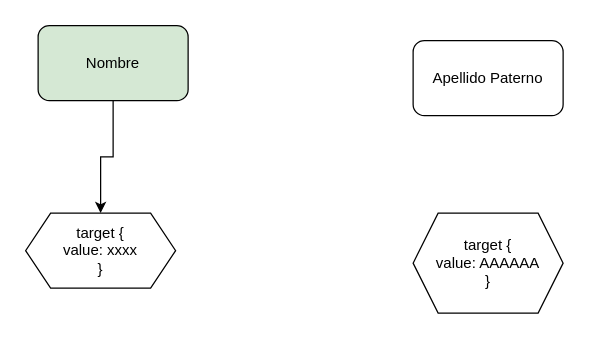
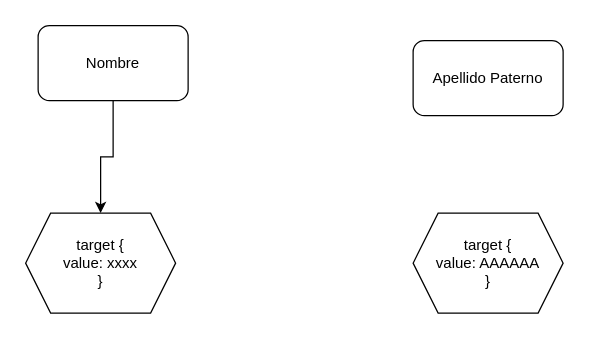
node "Nombre": fillcolor #d5e8d4 -> #ffffff
node "target { value: xxxx }": size 150x75 -> 150x100
